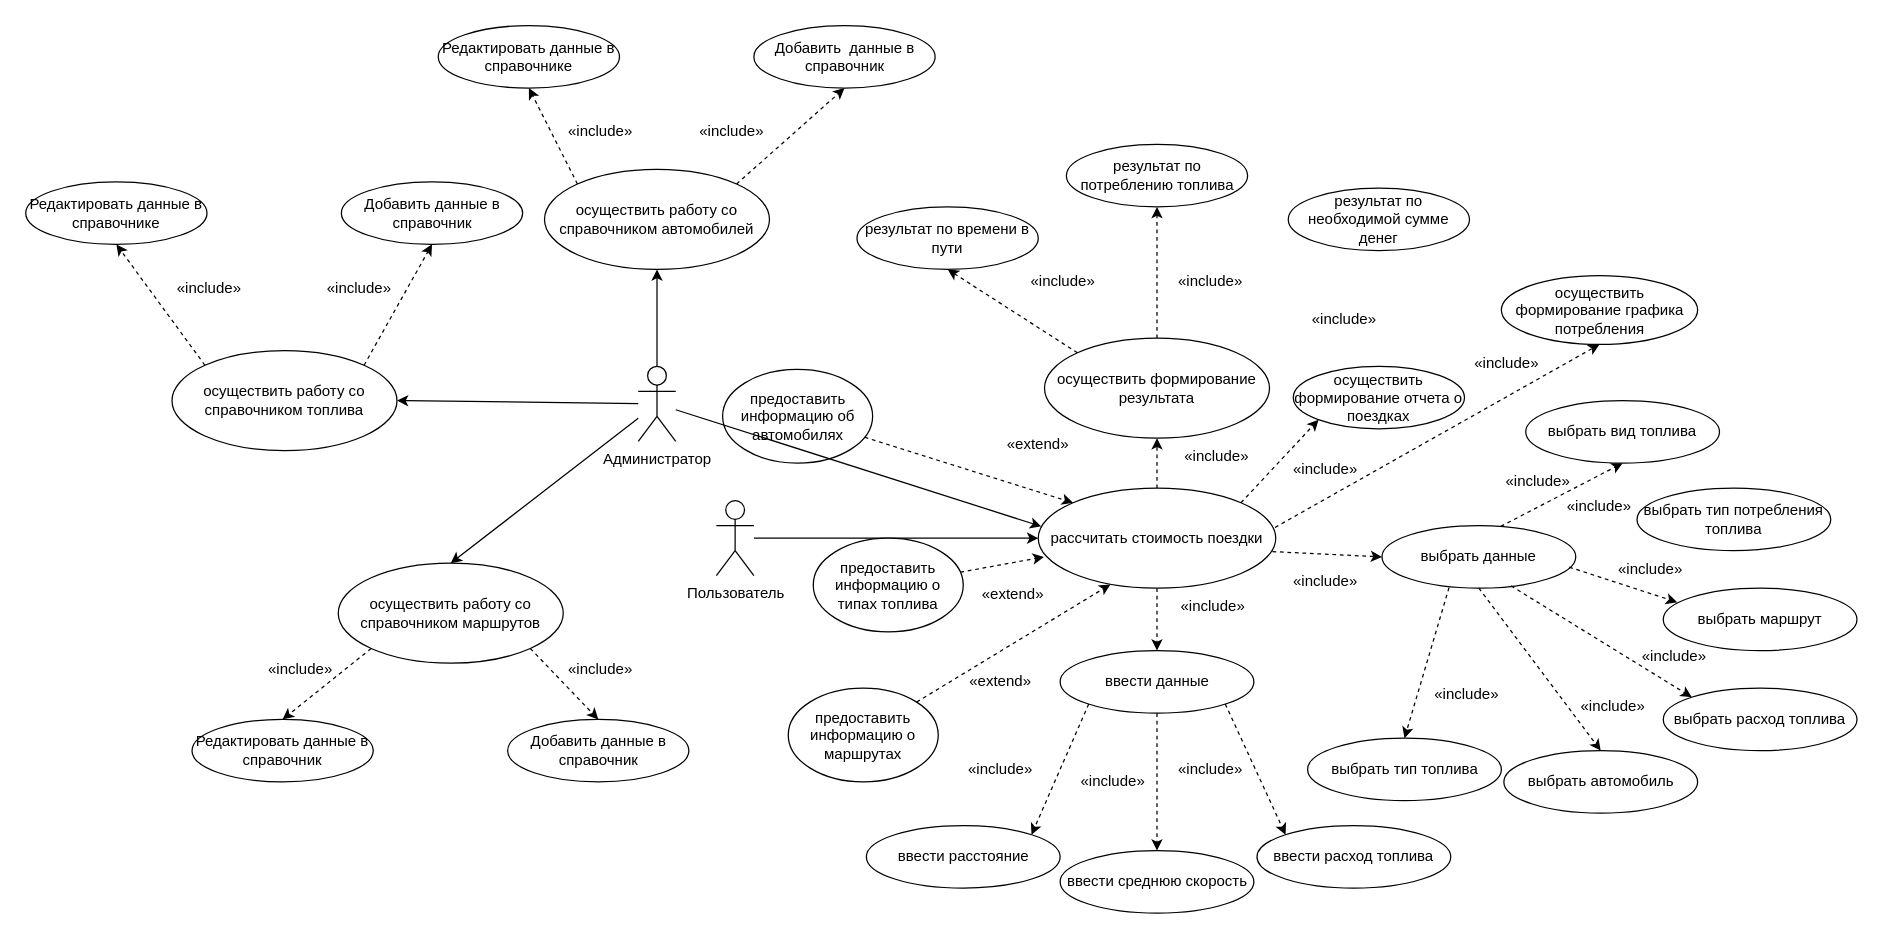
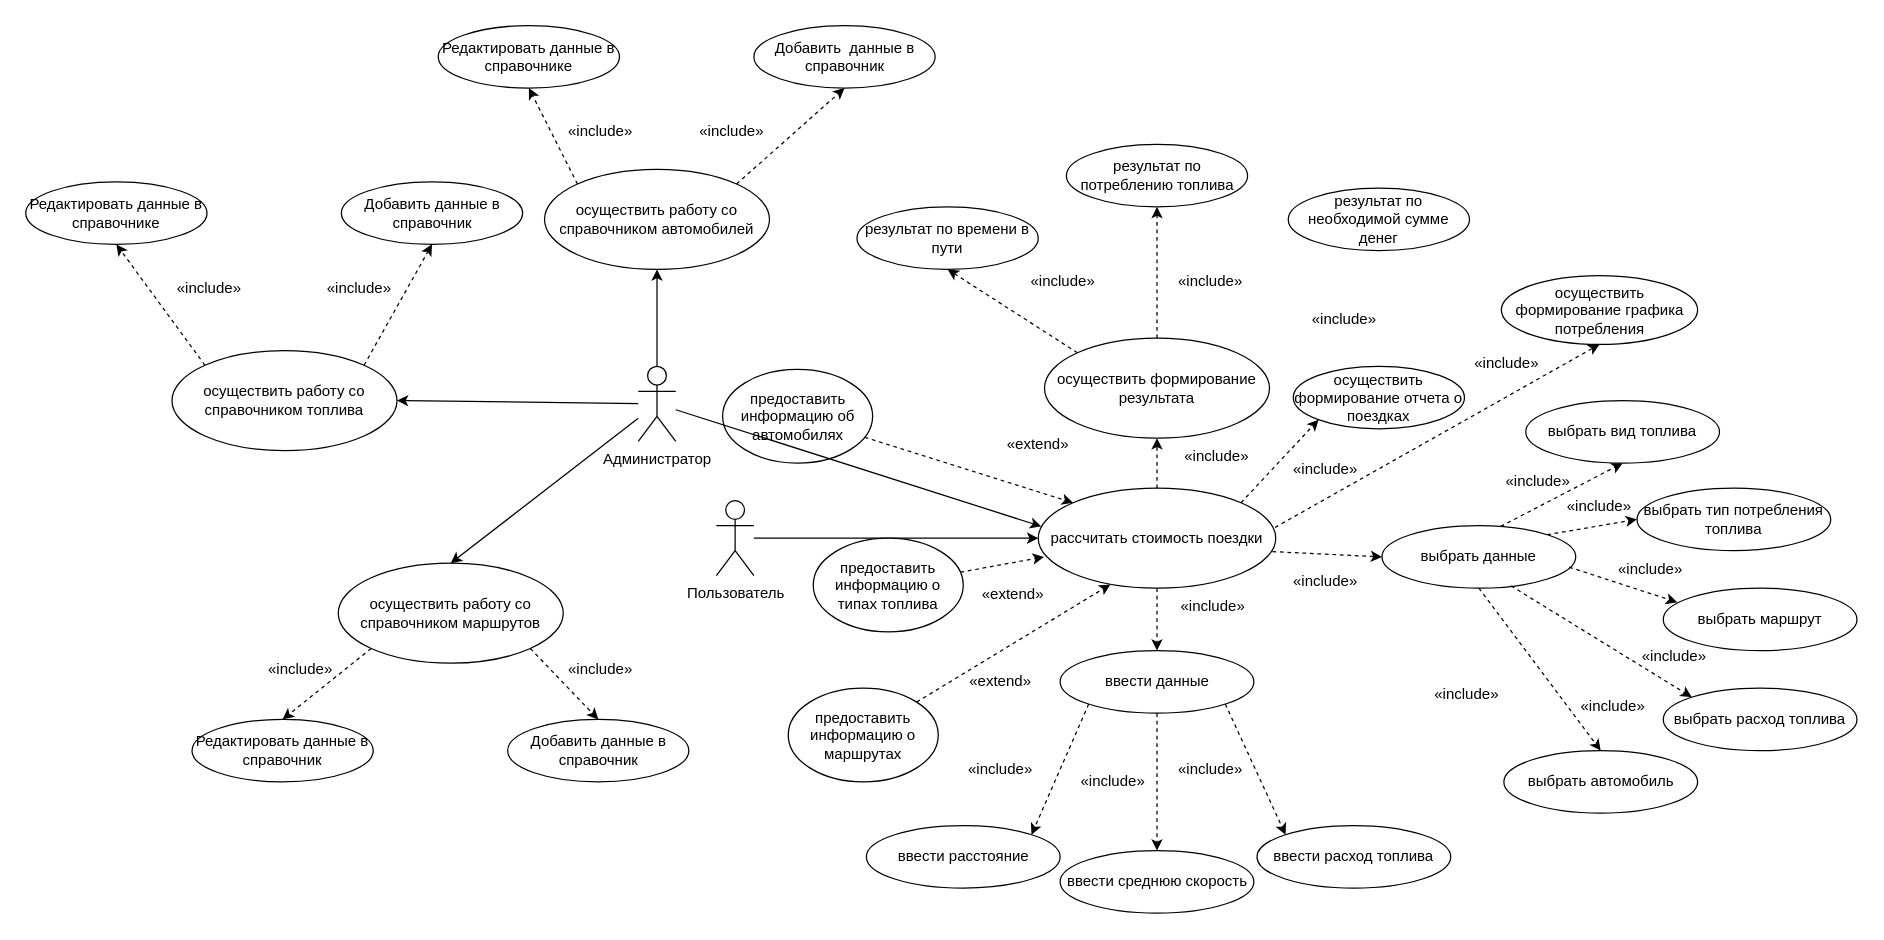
edge "выбрать данные" -> "выбрать тип потребления топлива": added
edge "выбрать данные" -> "выбрать тип топлива": removed
node "выбрать тип топлива": removed
